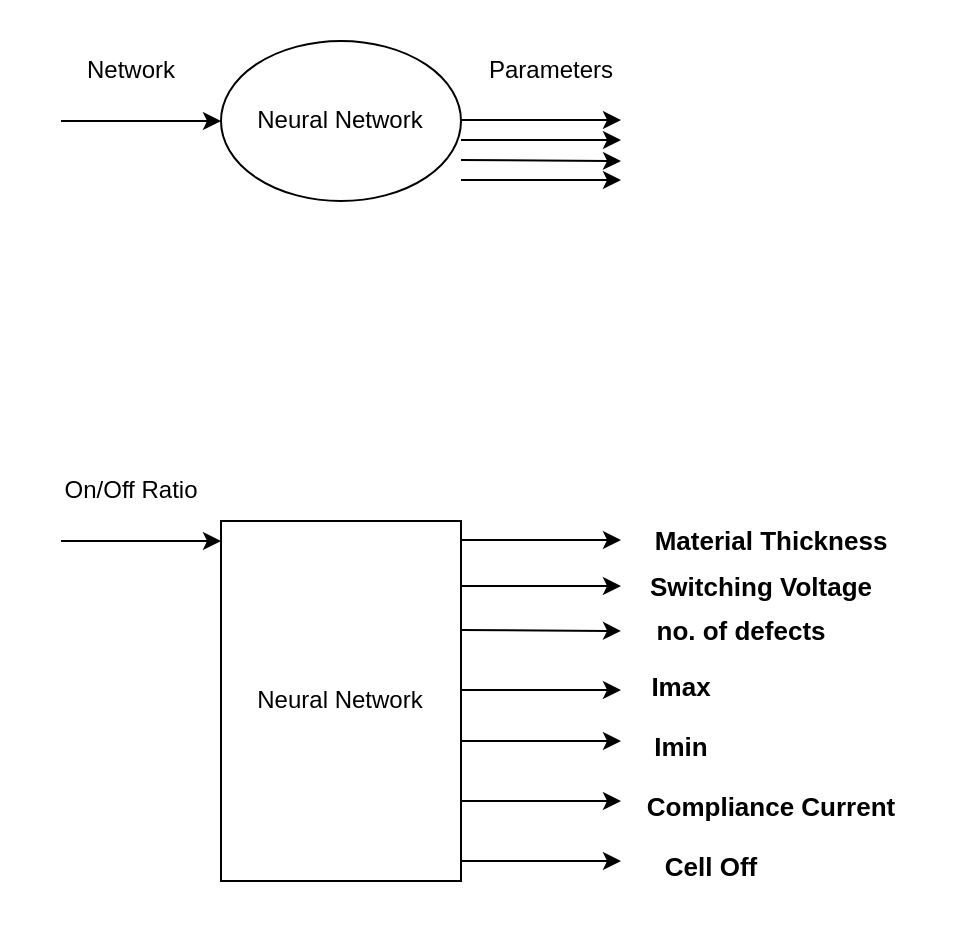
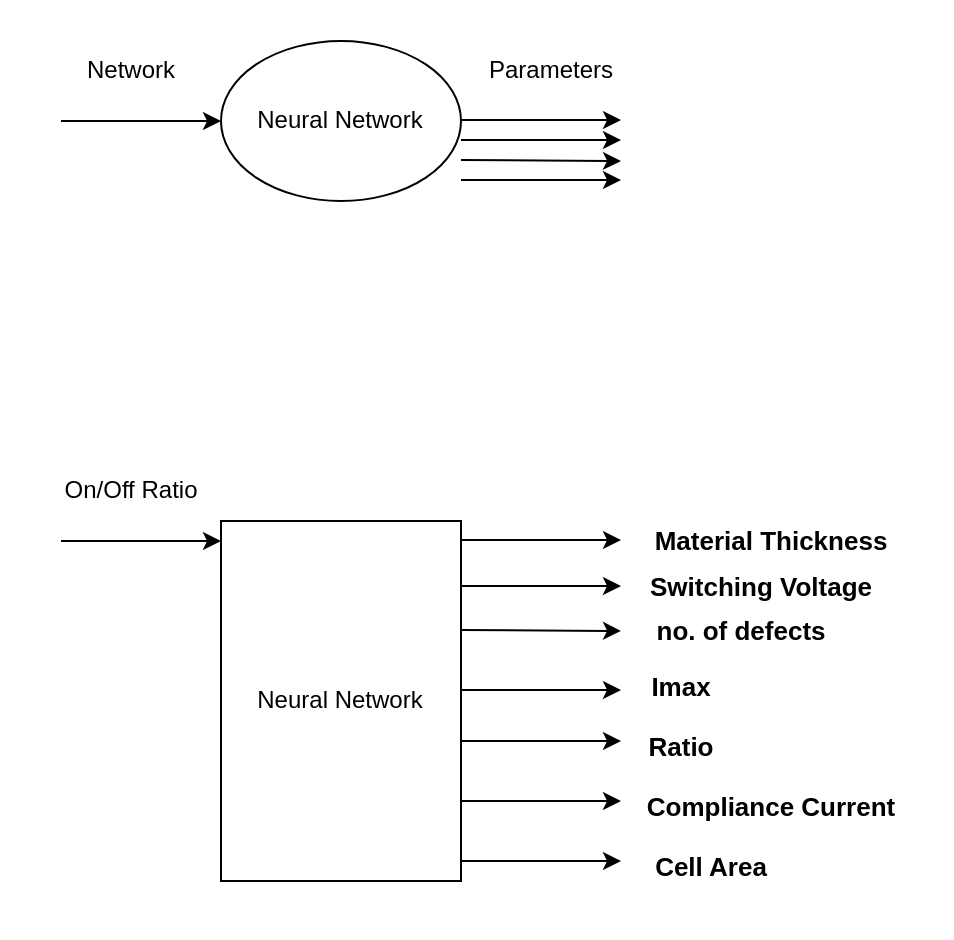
node "Imin": label "Imin" -> "Ratio"
node "Cell Off": label "Cell Off" -> "Cell Area"
